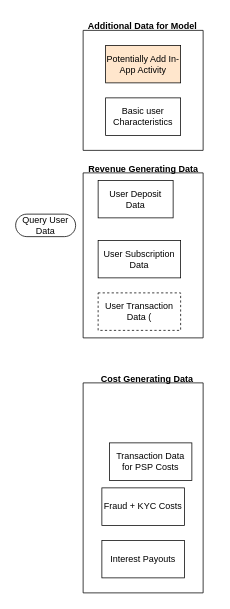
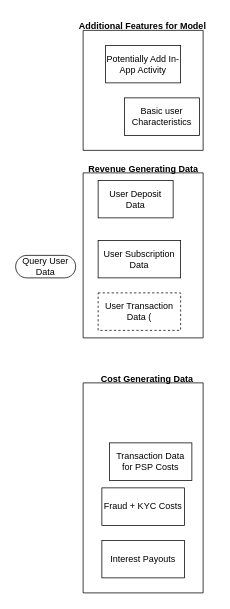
node "Additional Data for Model": label "Additional Data for Model" -> "Additional Features for Model"
node "Potentially Add In-App Activity": fillcolor #ffe6cc -> #ffffff
node "Basic user Characteristics": moved (143, 117) -> (162, 117)
node "Query User Data": moved (45, 225) -> (45, 267)
